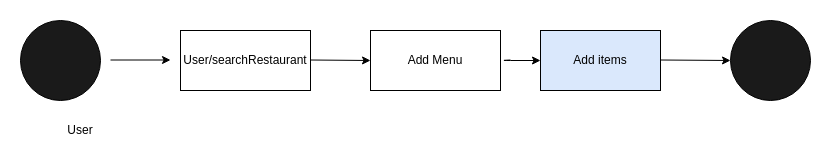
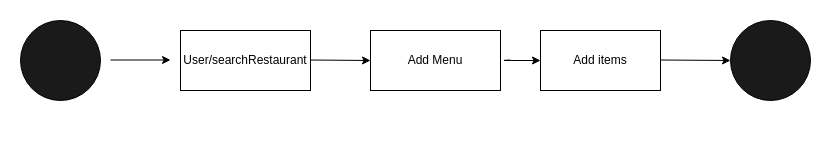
node "Add items": fillcolor #dae8fc -> #ffffff
node "User": removed
